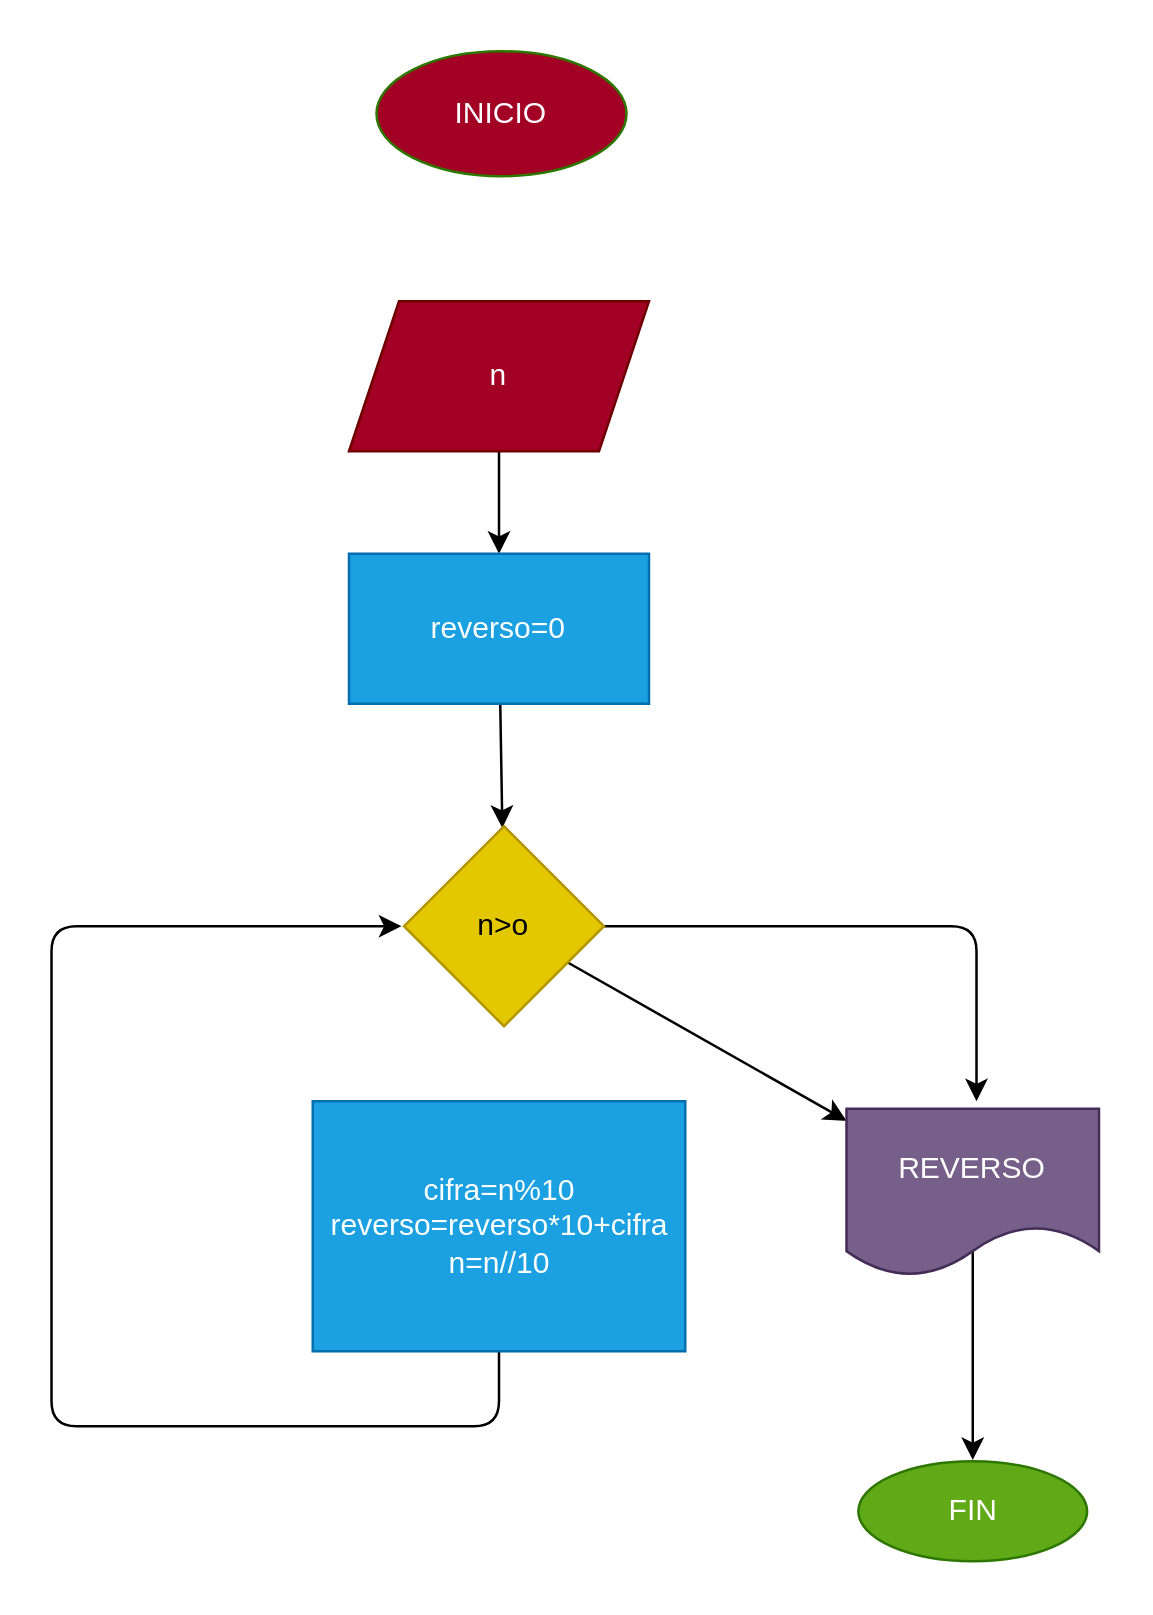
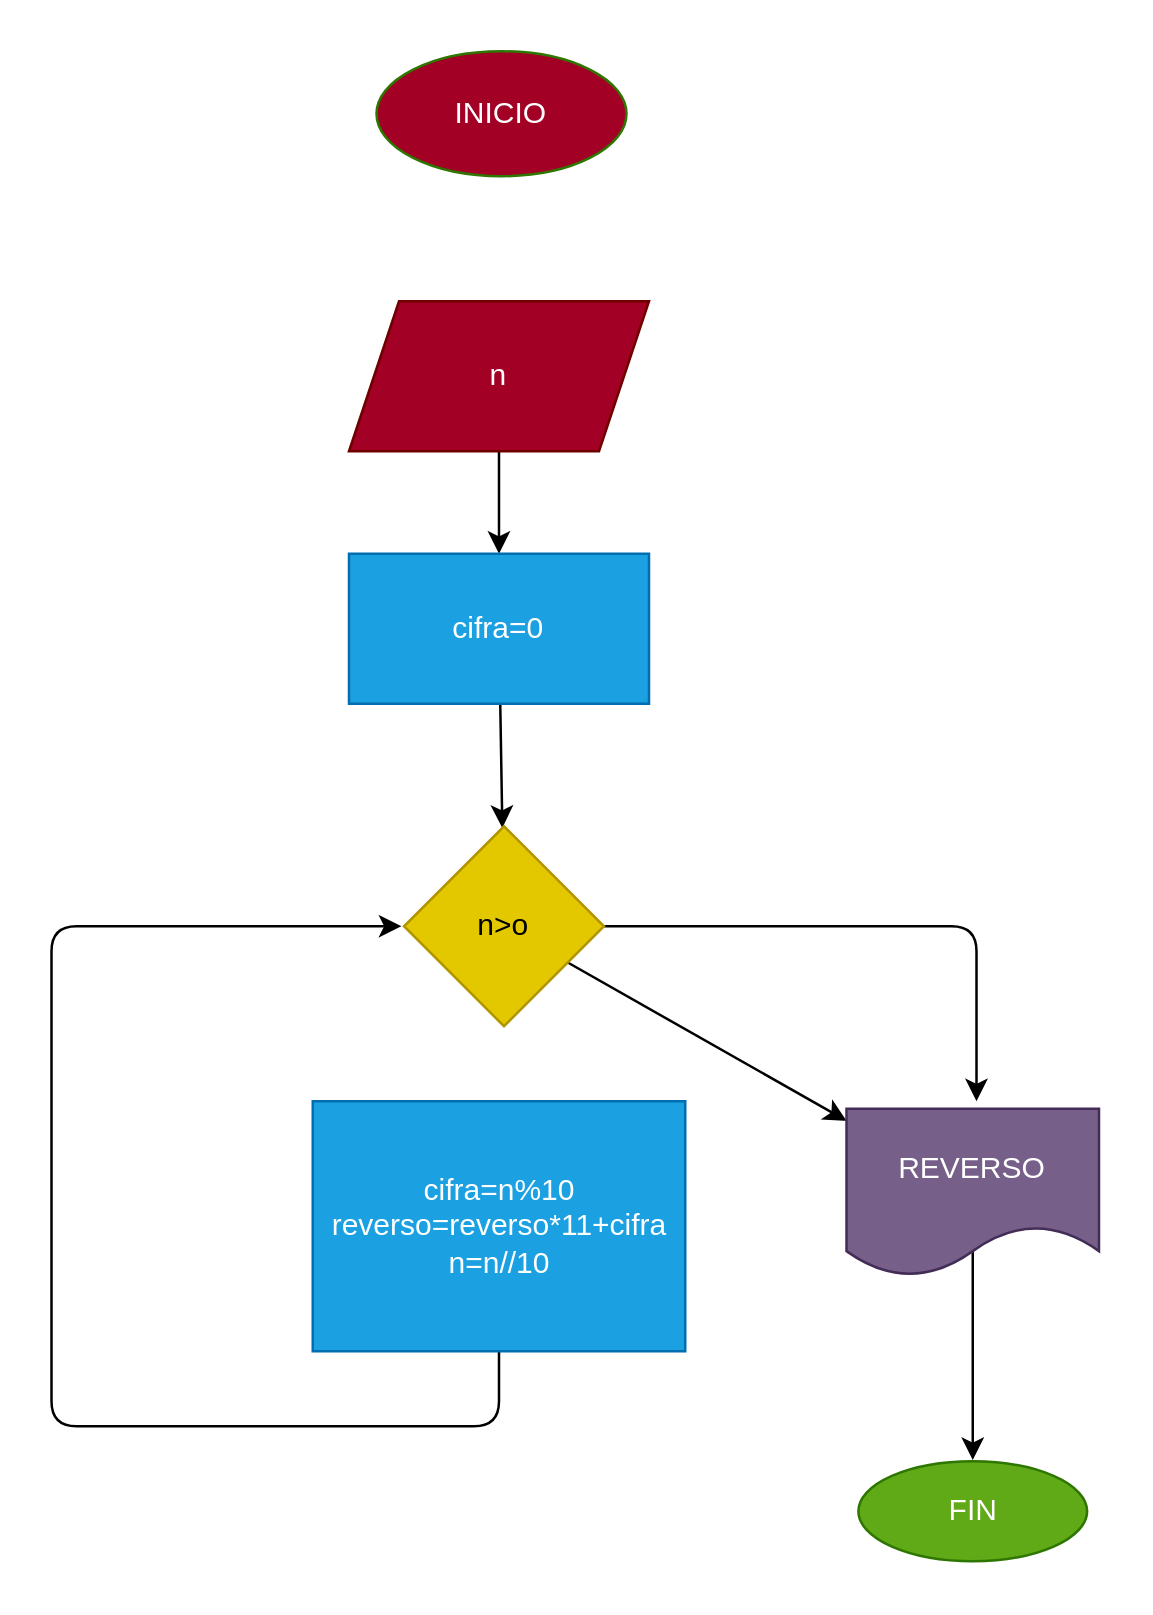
node "reverso=0": label "reverso=0" -> "cifra=0"
node "cifra=n%10 reverso=reverso*10+cifra n=n//10": label "cifra=n%10 reverso=reverso*10+cifra n=n//10" -> "cifra=n%10 reverso=reverso*11+cifra n=n//10"
